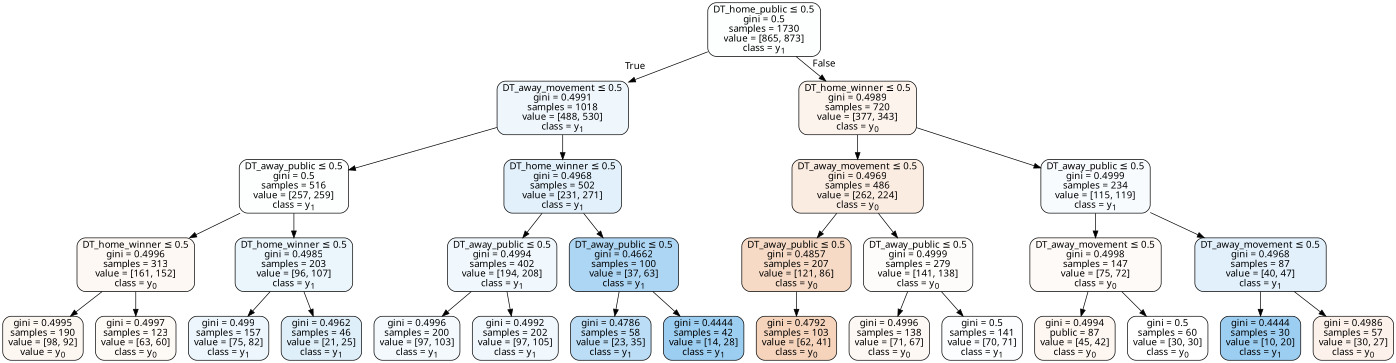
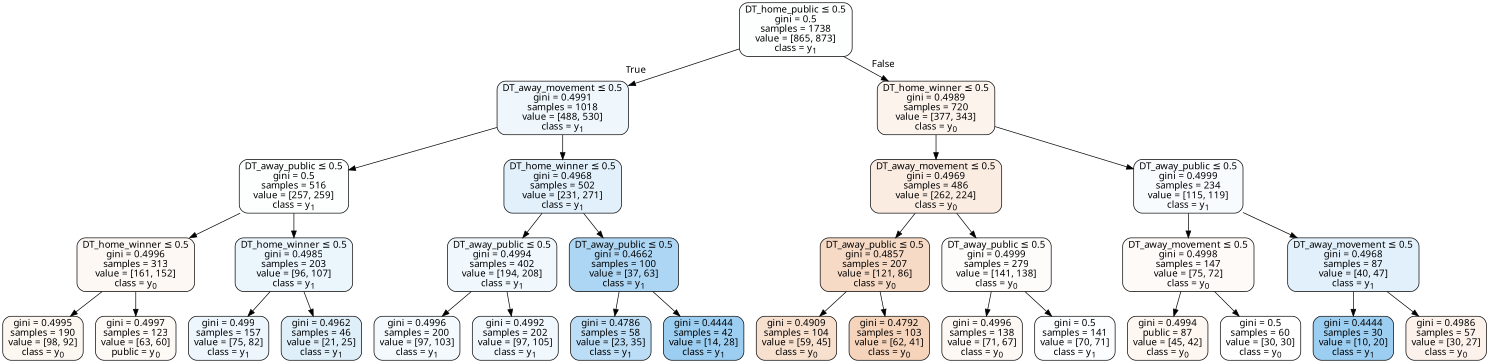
node "DT_home_public ≤ 0.5": text "samples = 1730" -> "samples = 1738"
node "gini = 0.4909": added
node "gini = 0.4995": text "value = y" -> "class = y"
node "gini = 0.4997": text "class = y" -> "public = y"
